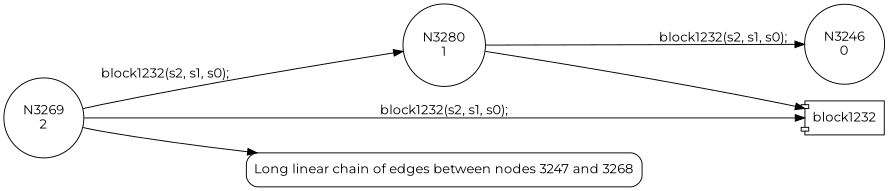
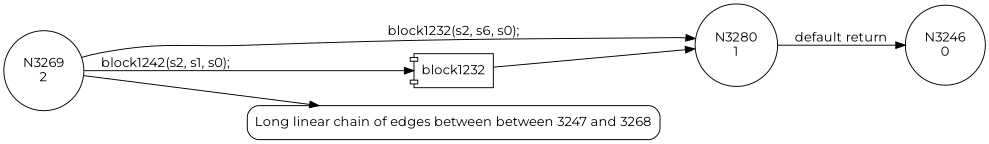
edge "N3280 1" -> "N3246 0": label "block1232(s2, s1, s0);" -> "default return"
edge "N3269 2" -> "N3280 1": label "block1232(s2, s1, s0);" -> "block1232(s2, s6, s0);"
edge "N3280 1" -> "block1232": reversed
edge "N3269 2" -> "block1232": label "block1232(s2, s1, s0);" -> "block1242(s2, s1, s0);"
node "Long linear chain of edges between nodes 3247 and 3268": label "Long linear chain of edges between nodes 3247 and 3268" -> "Long linear chain of edges between between 3247 and 3268"
